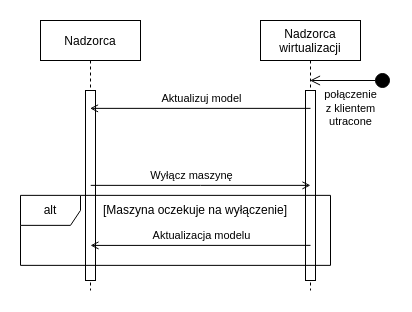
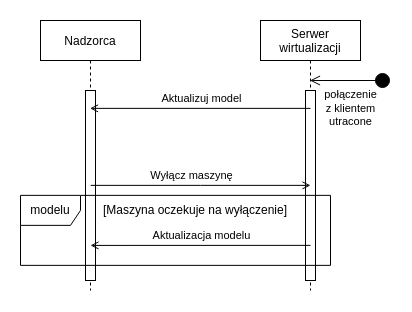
node "Nadzorca wirtualizacji": label "Nadzorca wirtualizacji" -> "Serwer wirtualizacji"
node "alt": label "alt" -> "modelu"
